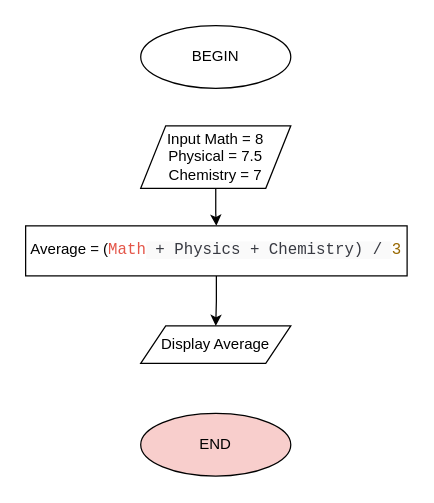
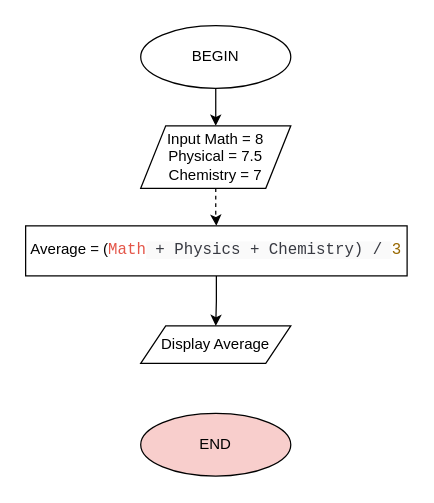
edge "BEGIN" -> "Input Math = 8 Physical = 7.5 Chemistry = 7": added
edge "Input Math = 8 Physical = 7.5 Chemistry = 7" -> "Average = (Math + Physics + Chemistry) / 3": style solid -> dashed
